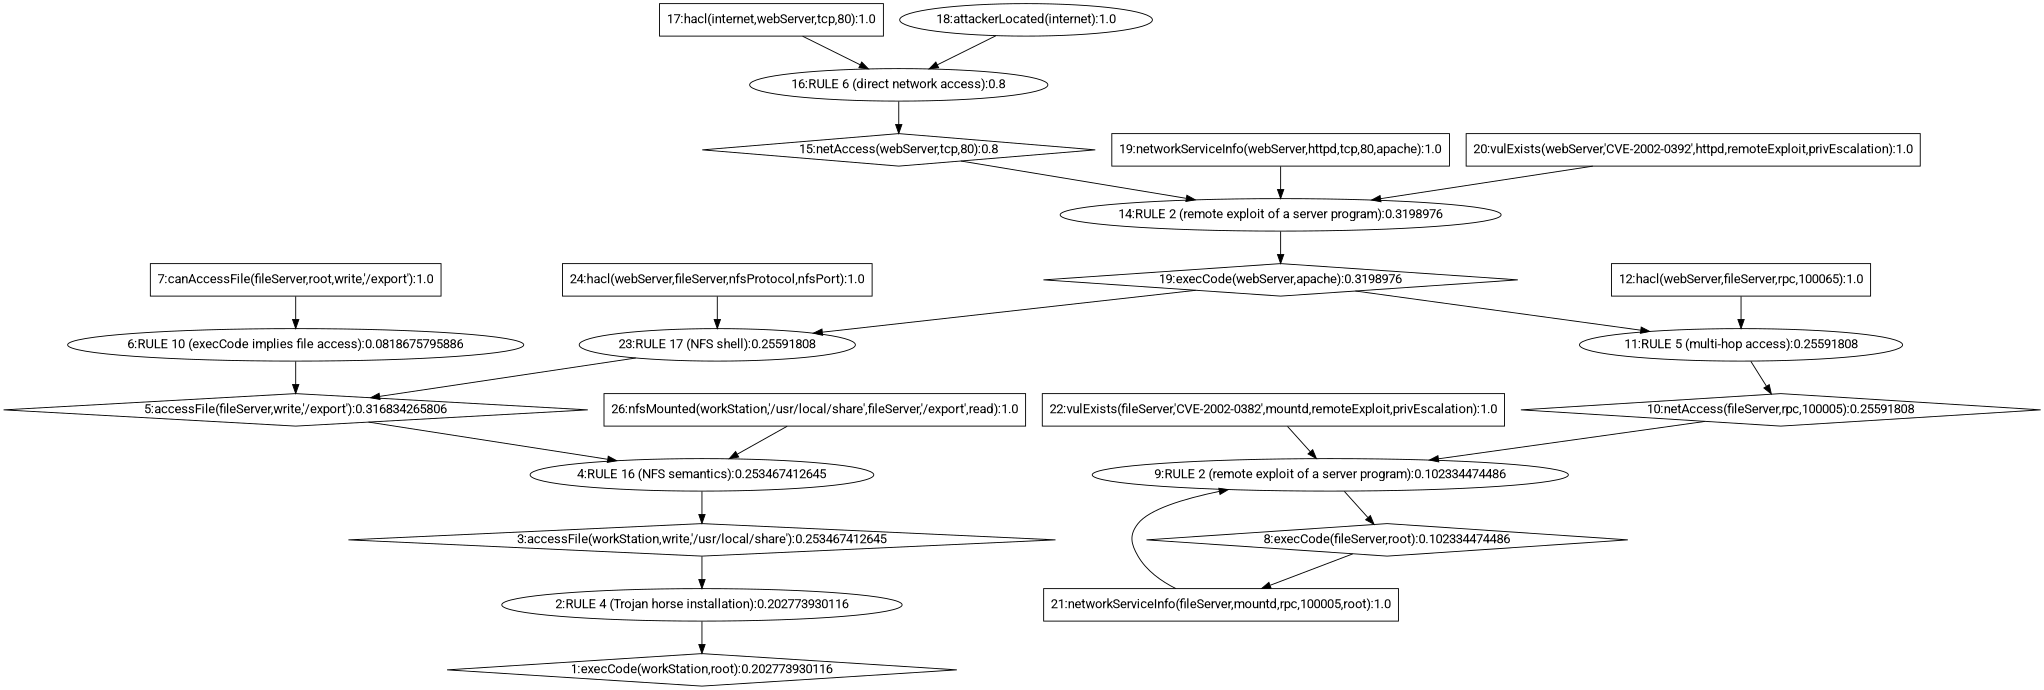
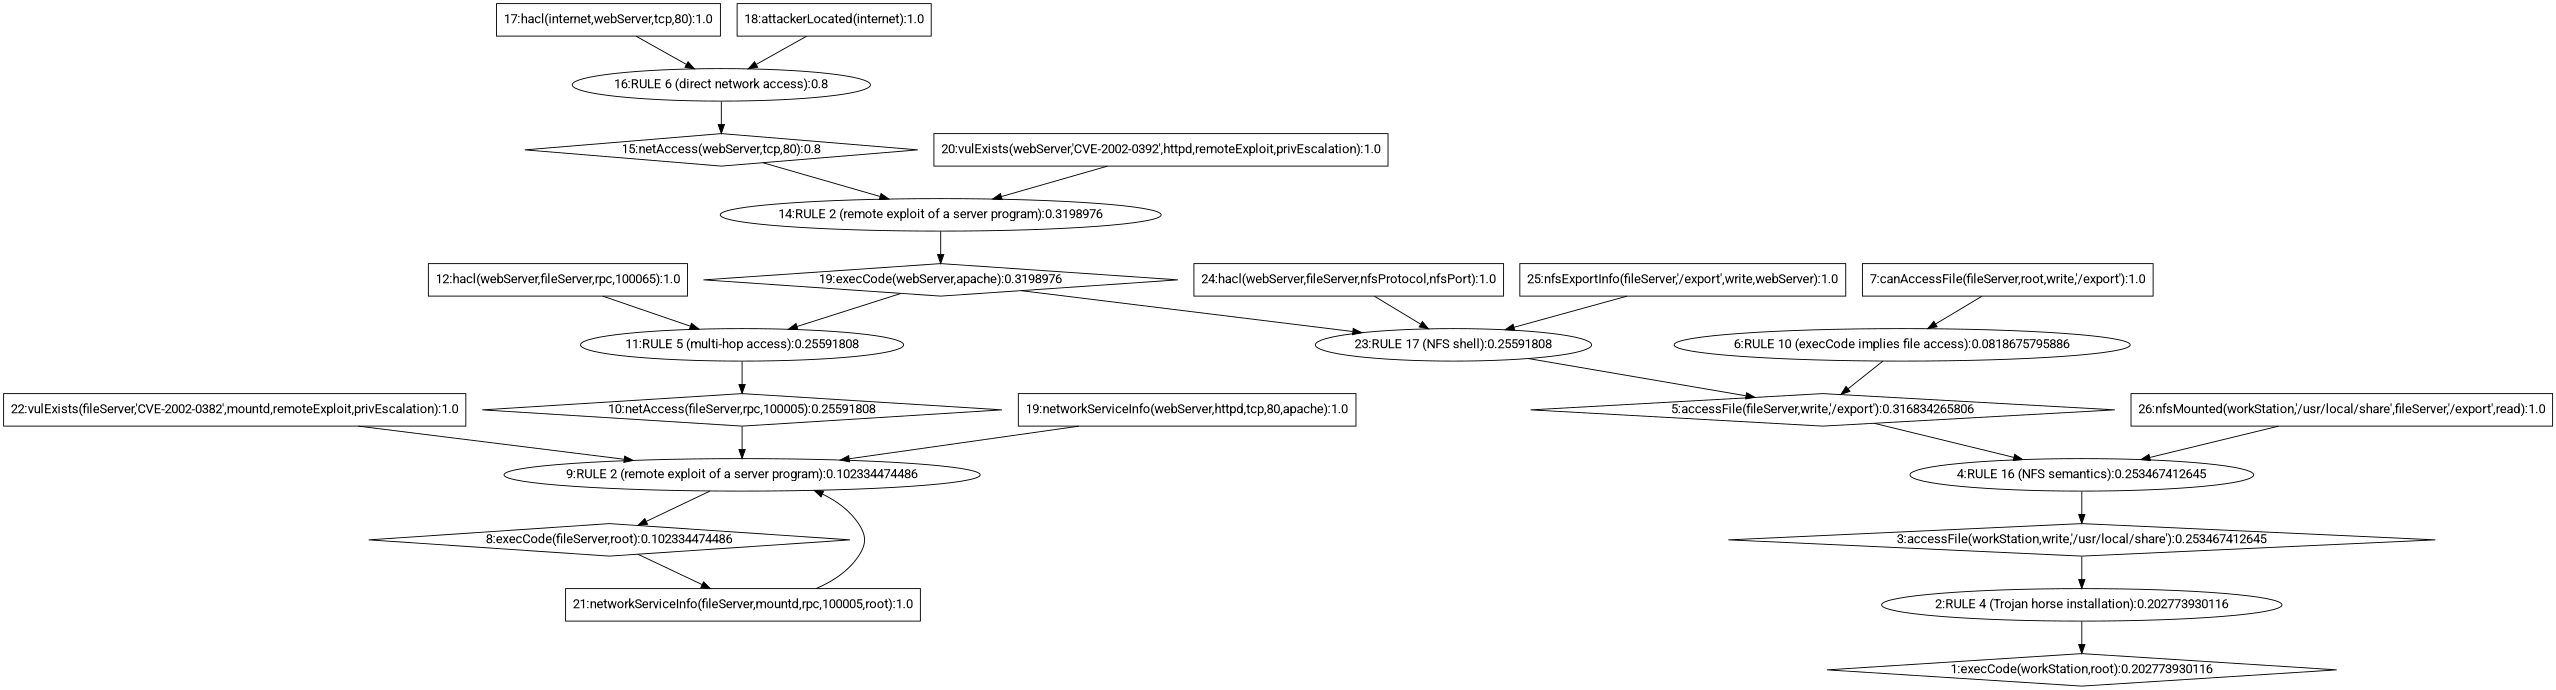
node "18:attackerLocated(internet):1.0": shape ellipse -> box
edge "19:networkServiceInfo(webServer,httpd,tcp,80,apache):1.0" -> "14:RULE 2 (remote exploit of a server program):0.3198976": now "19:networkServiceInfo(webServer,httpd,tcp,80,apache):1.0" -> "9:RULE 2 (remote exploit of a server program):0.102334474486"
node "25:nfsExportInfo(fileServer,'/export',write,webServer):1.0": added
